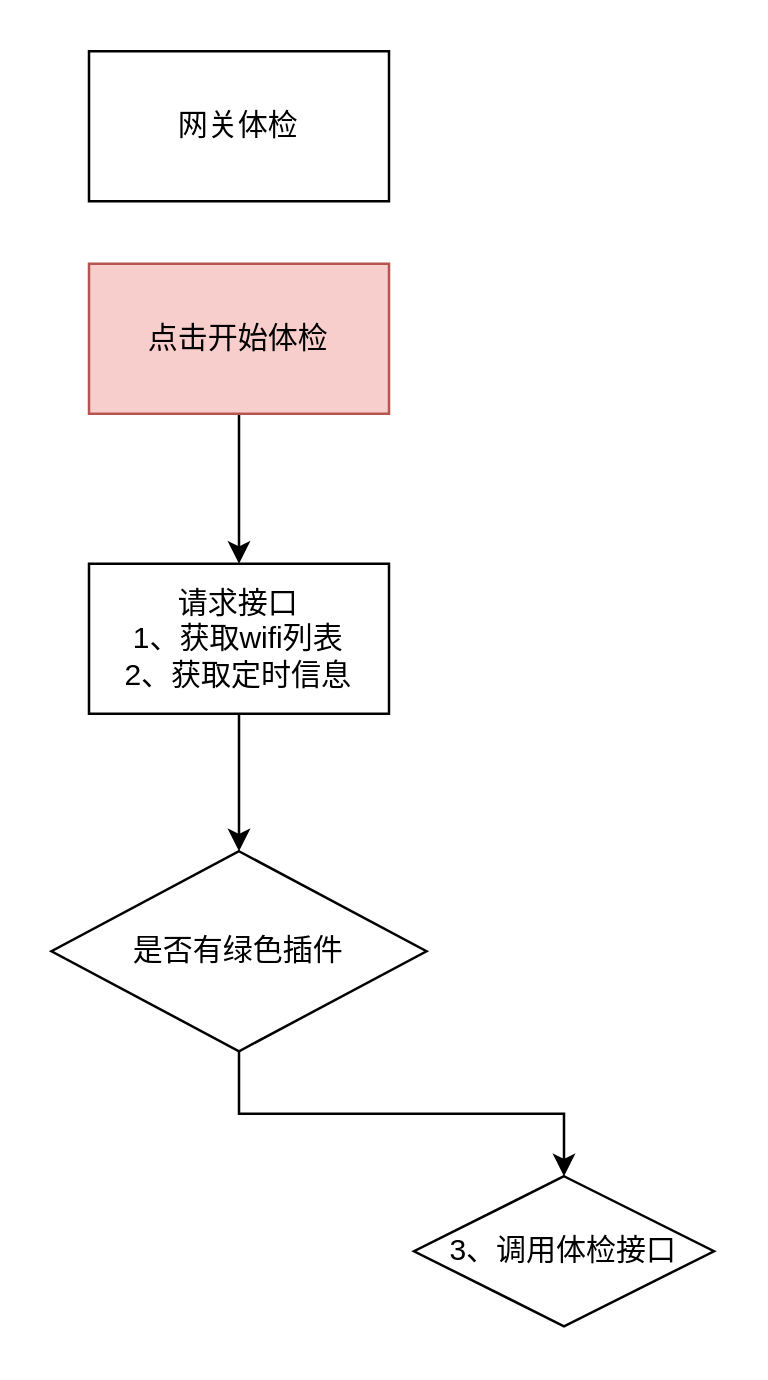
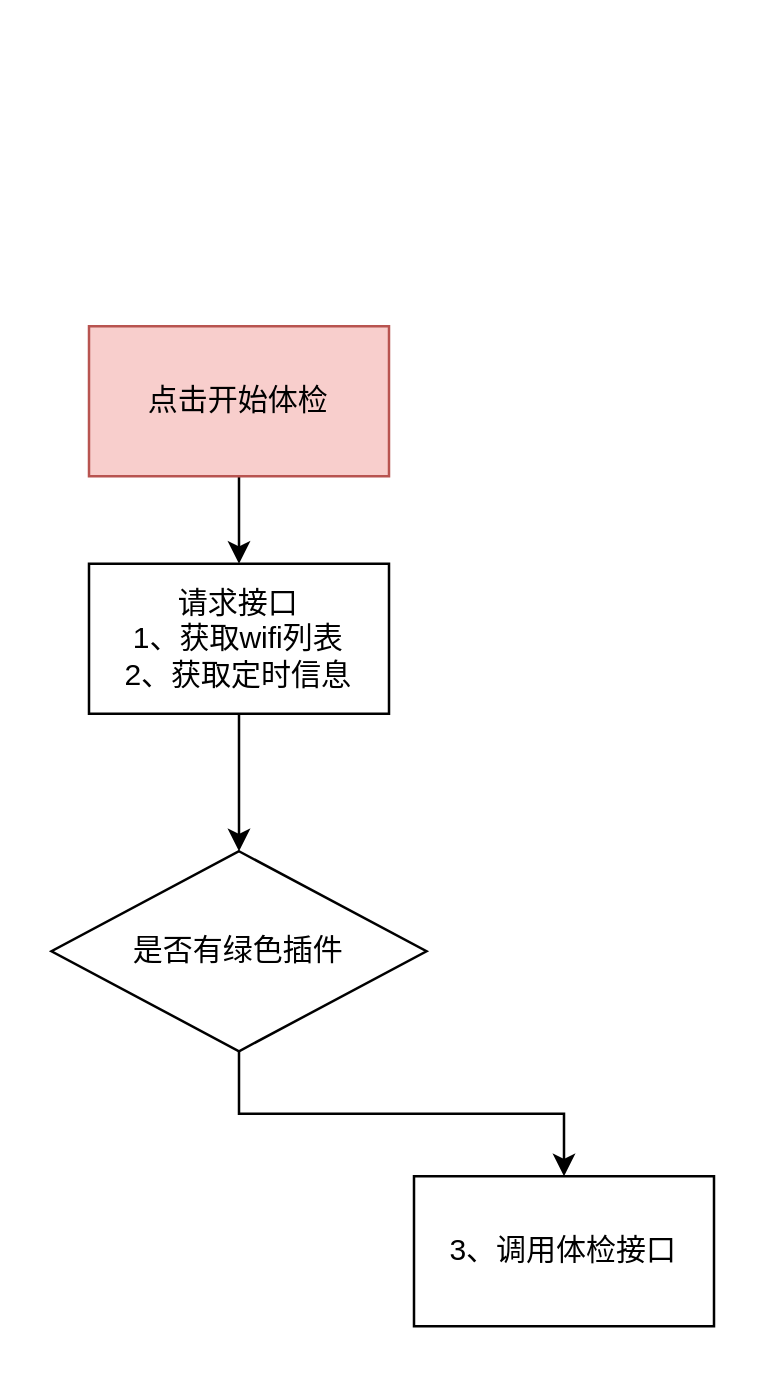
node "网关体检": removed
node "点击开始体检": moved (239, 339) -> (239, 401)
node "3、调用体检接口": shape diamond -> rectangle
